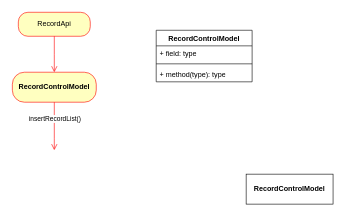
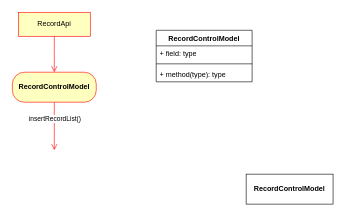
node "RecordApi": shape rounded rectangle -> rectangle
